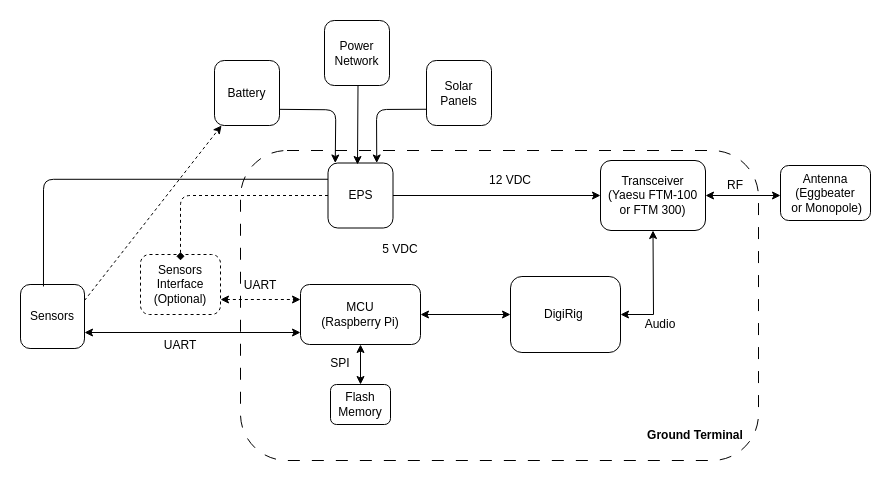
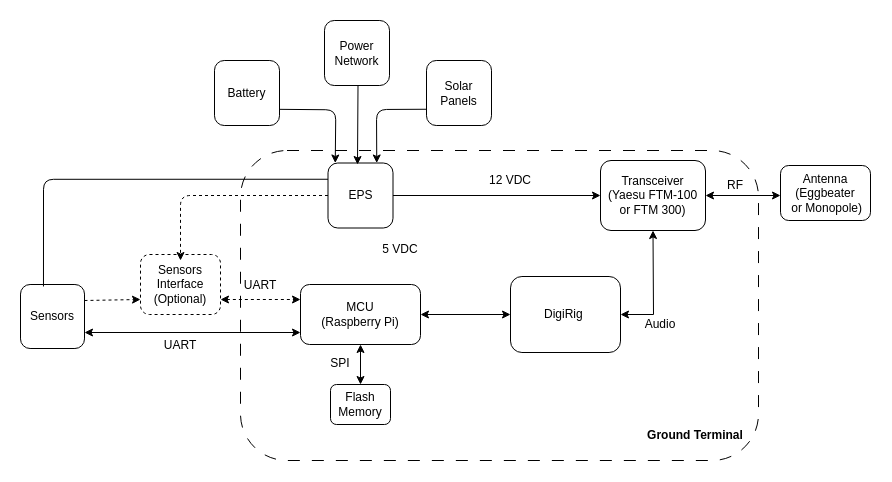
edge "Sensors" -> "Battery": now "Sensors" -> "Sensors Interface (Optional)"
edge "EPS" -> "Sensors Interface (Optional)": arrowhead diamond -> classic
